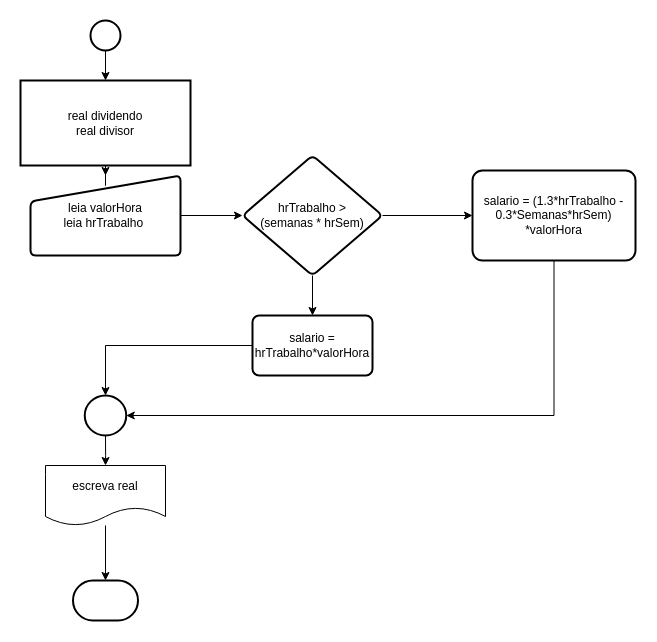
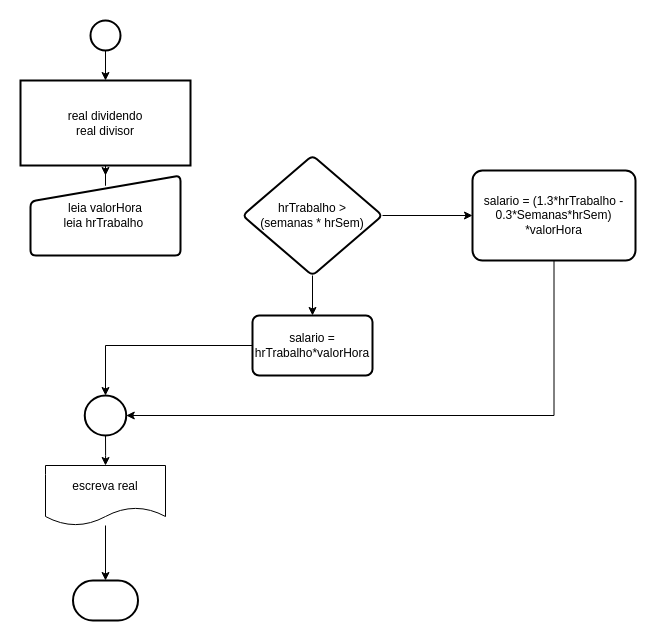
edge "leia valorHoraleia hrTrabalho" -> "hrTrabalho > (semanas * hrSem)": removed
